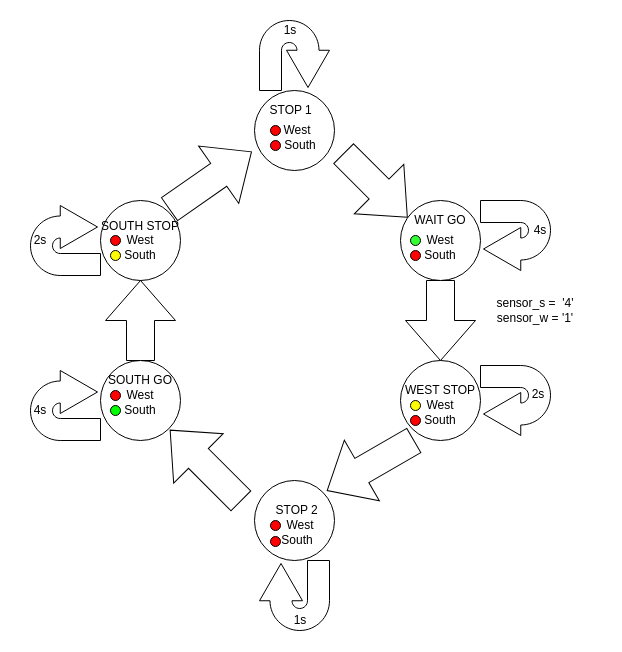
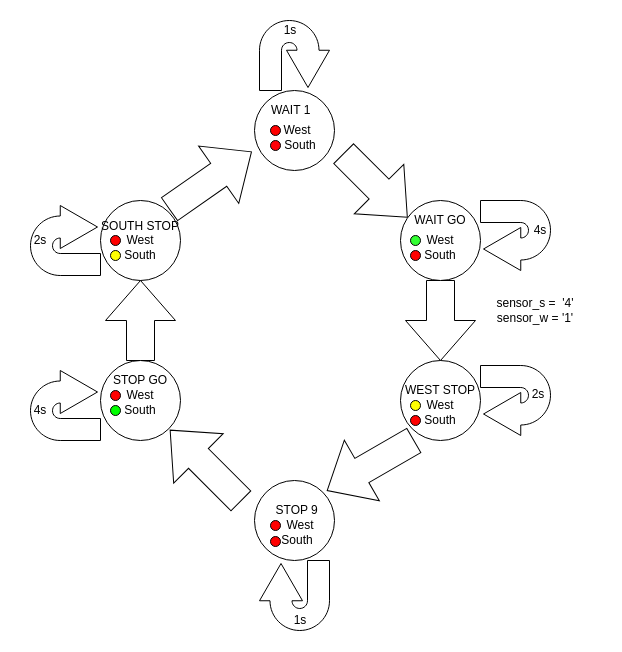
node "STOP 1": label "STOP 1" -> "WAIT 1"
node "SOUTH GO": label "SOUTH GO" -> "STOP GO"
node "STOP 2": label "STOP 2" -> "STOP 9"
